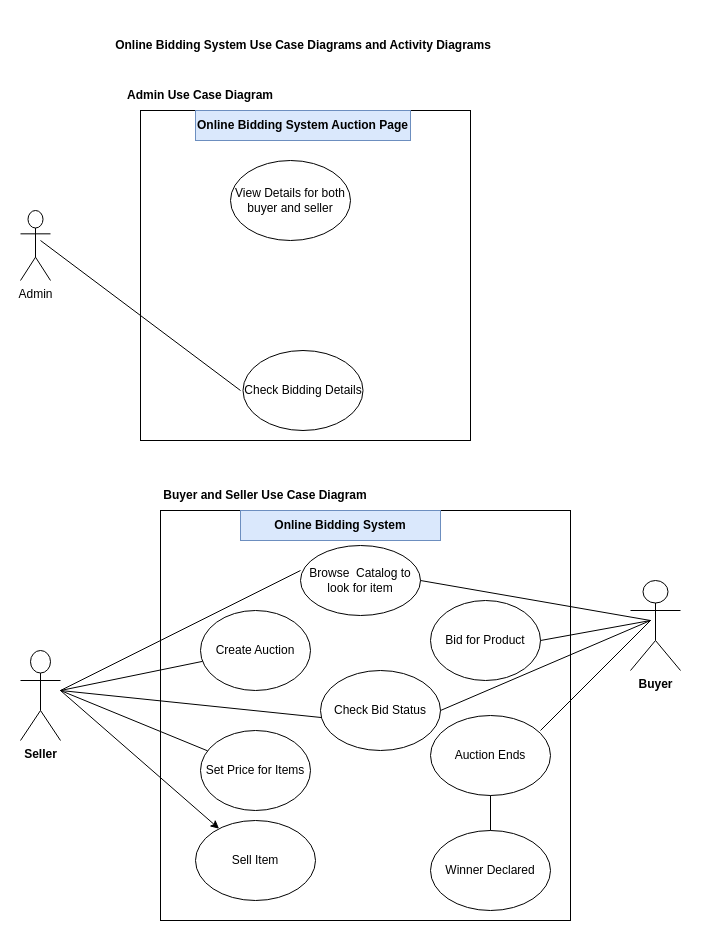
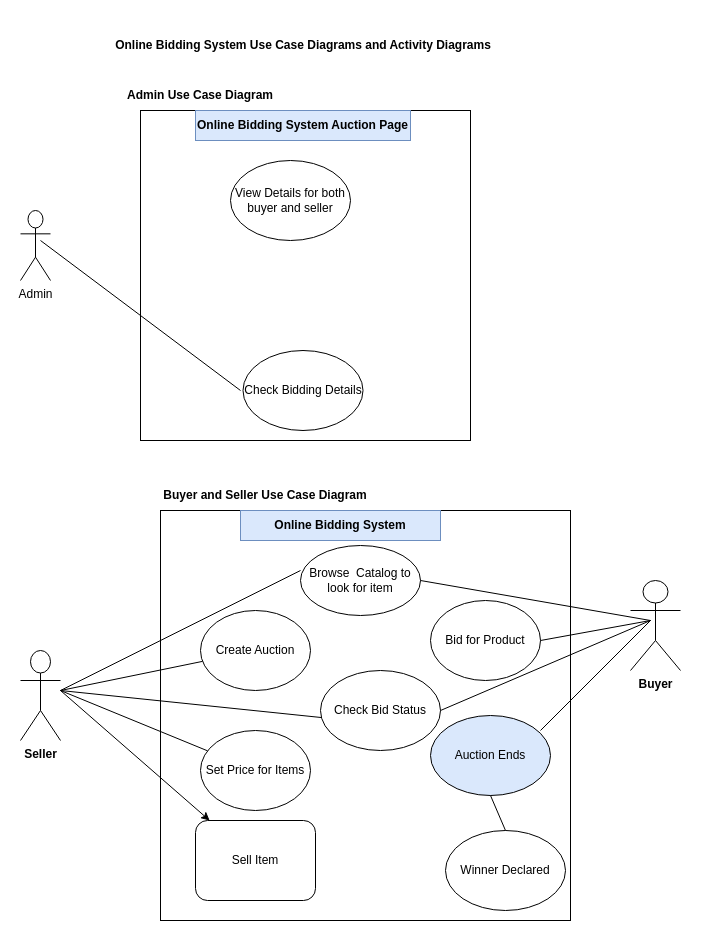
node "Auction Ends": fillcolor #ffffff -> #dae8fc
node "Sell Item": shape ellipse -> rounded rectangle
node "Winner Declared": moved (491, 871) -> (506, 871)
